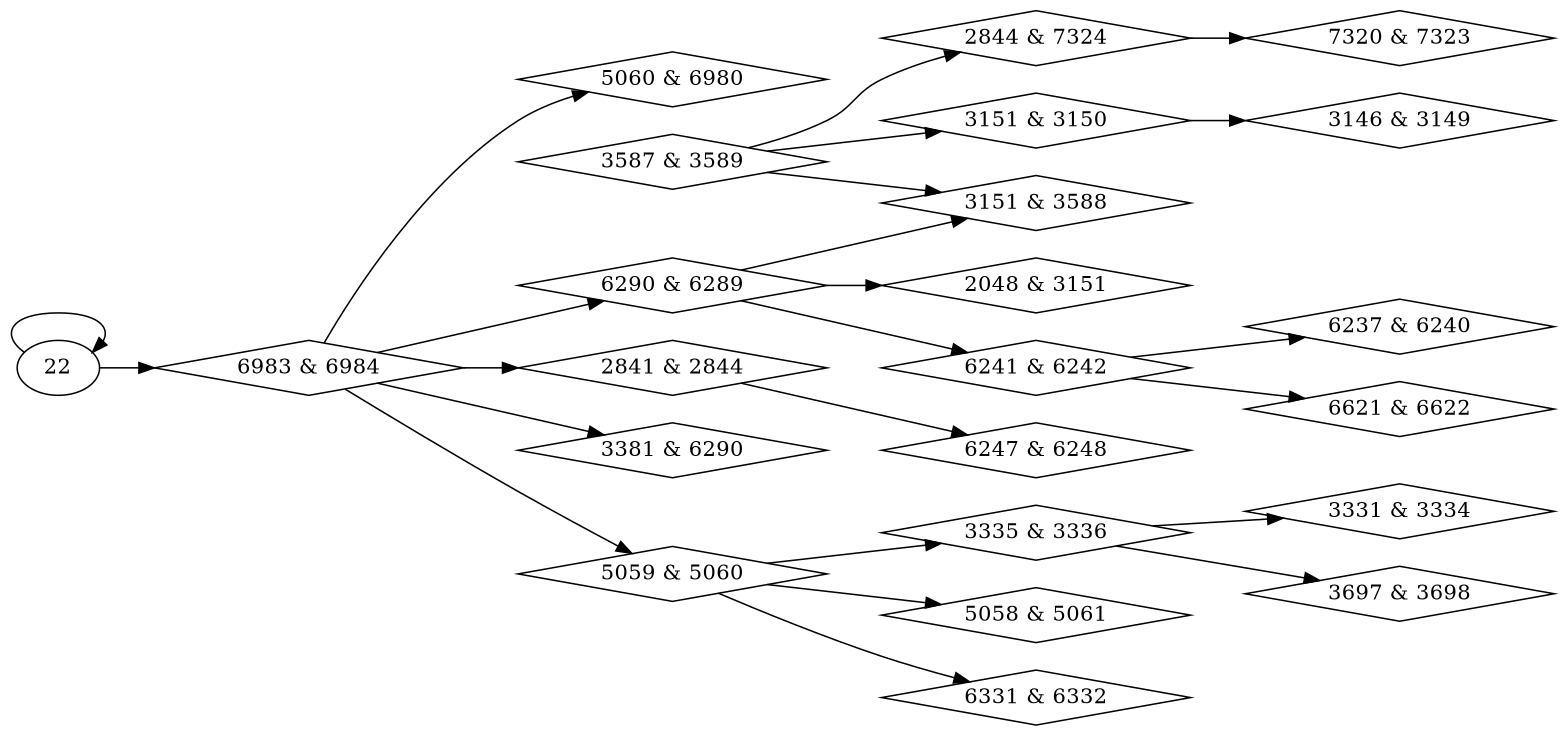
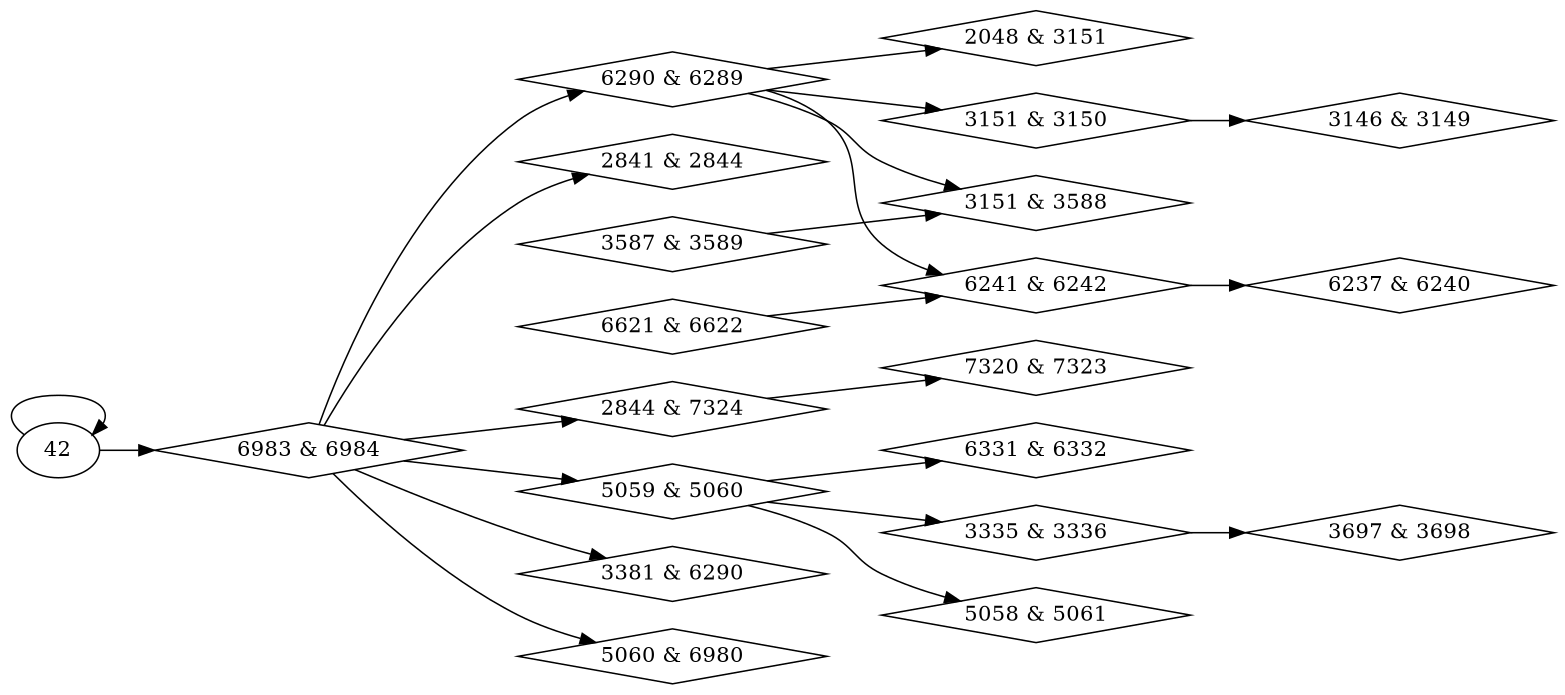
edge "3587 & 3589" -> "2844 & 7324": now "6983 & 6984" -> "2844 & 7324"
edge "3587 & 3589" -> "3151 & 3150": now "6290 & 6289" -> "3151 & 3150"
node "22": label "22" -> "42"
edge "6241 & 6242" -> "6621 & 6622": reversed
node "6247 & 6248": removed
node "3331 & 3334": removed
